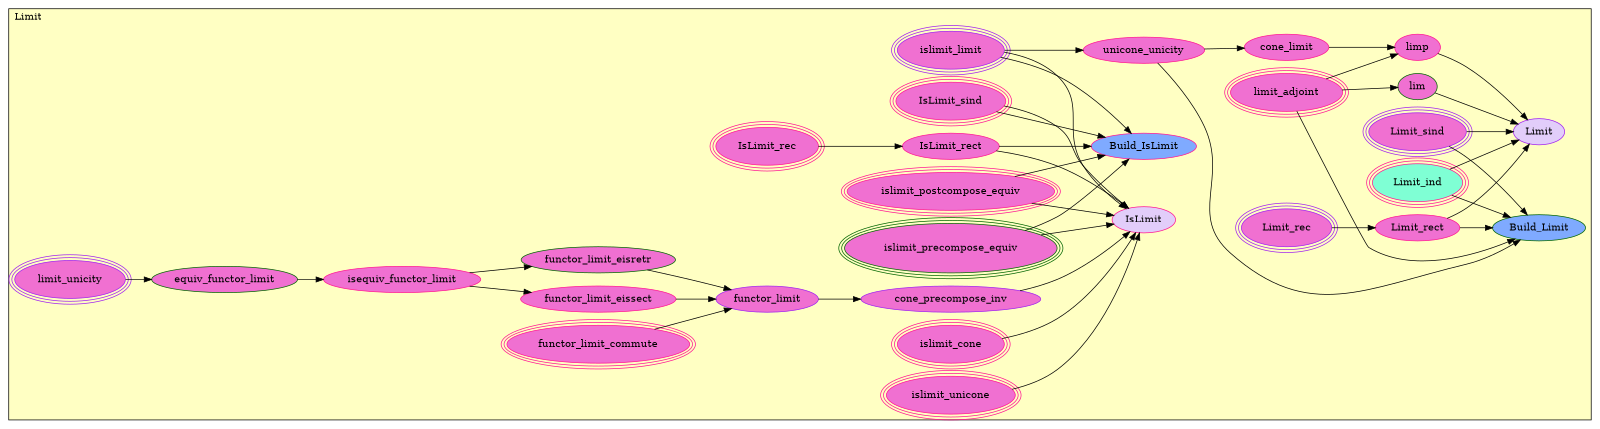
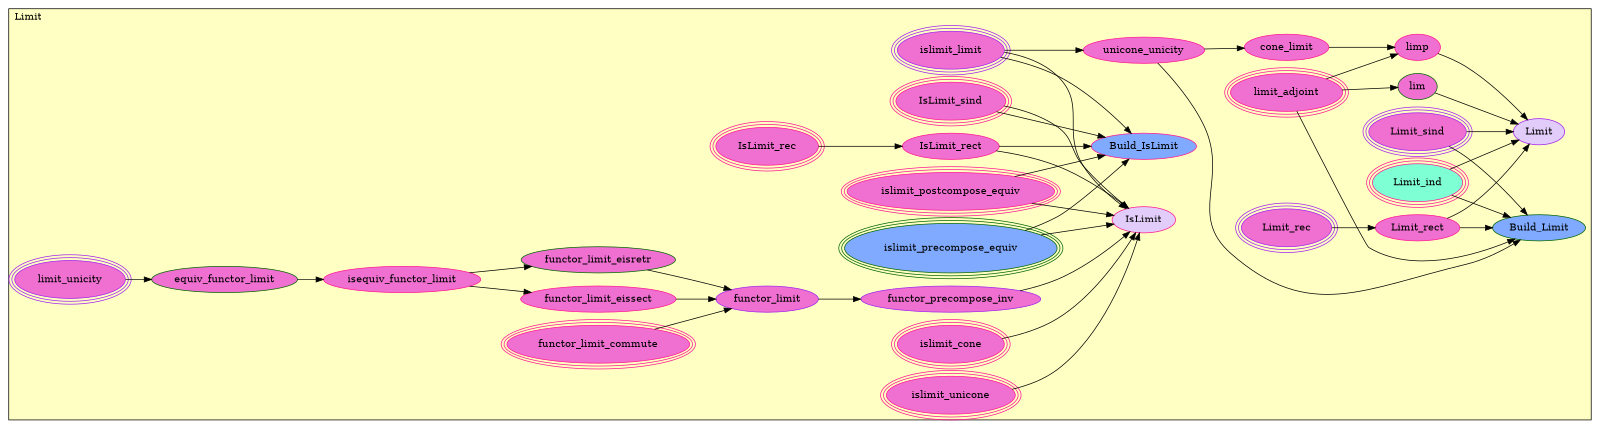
node "islimit_precompose_equiv": fillcolor #f070d1 -> #7faaff
node "cone_precompose_inv": label "cone_precompose_inv" -> "functor_precompose_inv"
